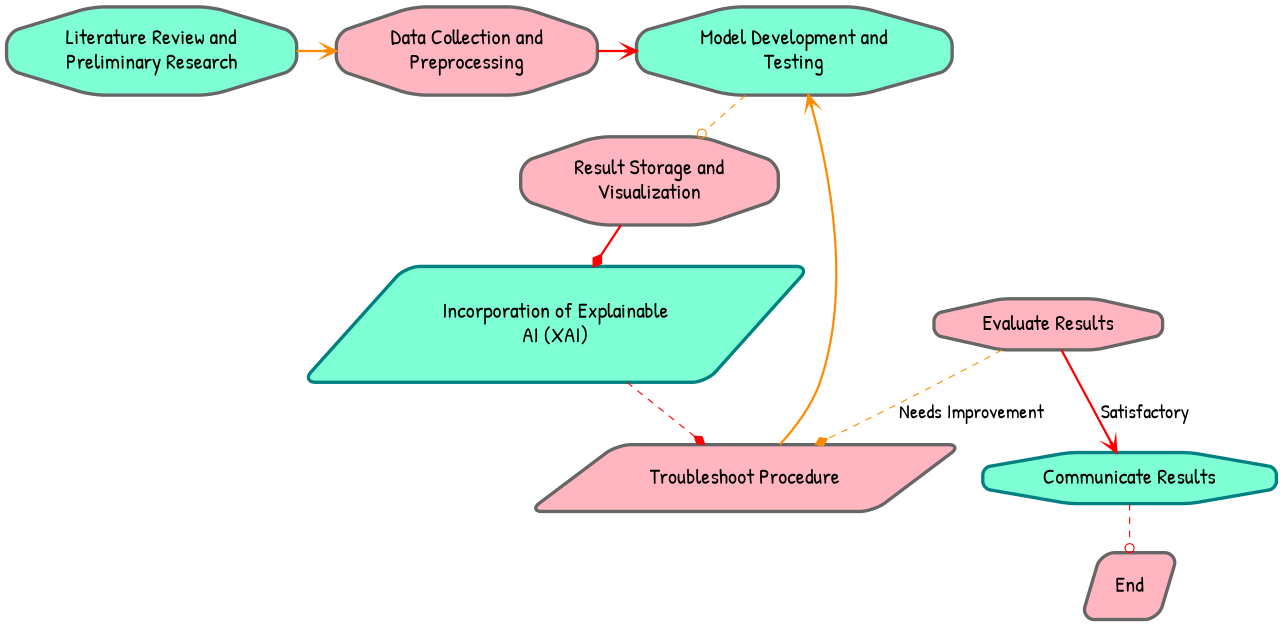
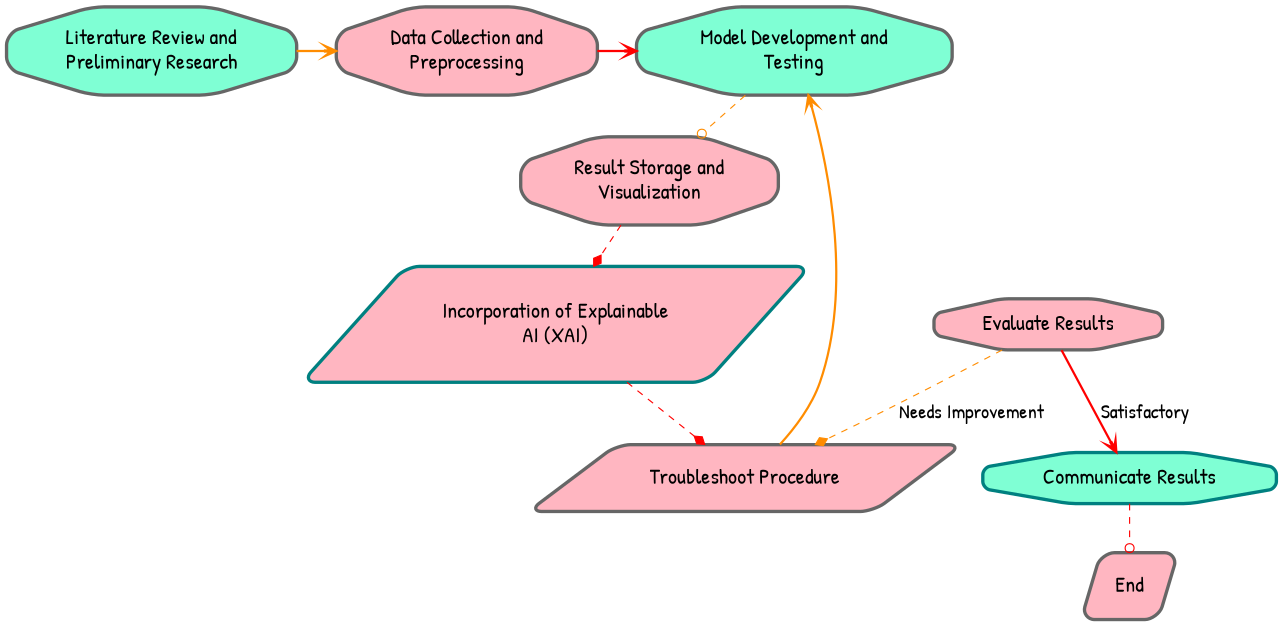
edge "Result Storage and Visualization" -> "Incorporation of Explainable AI (XAI)": style bold -> dashed
node "Incorporation of Explainable AI (XAI)": fillcolor aquamarine -> lightpink
